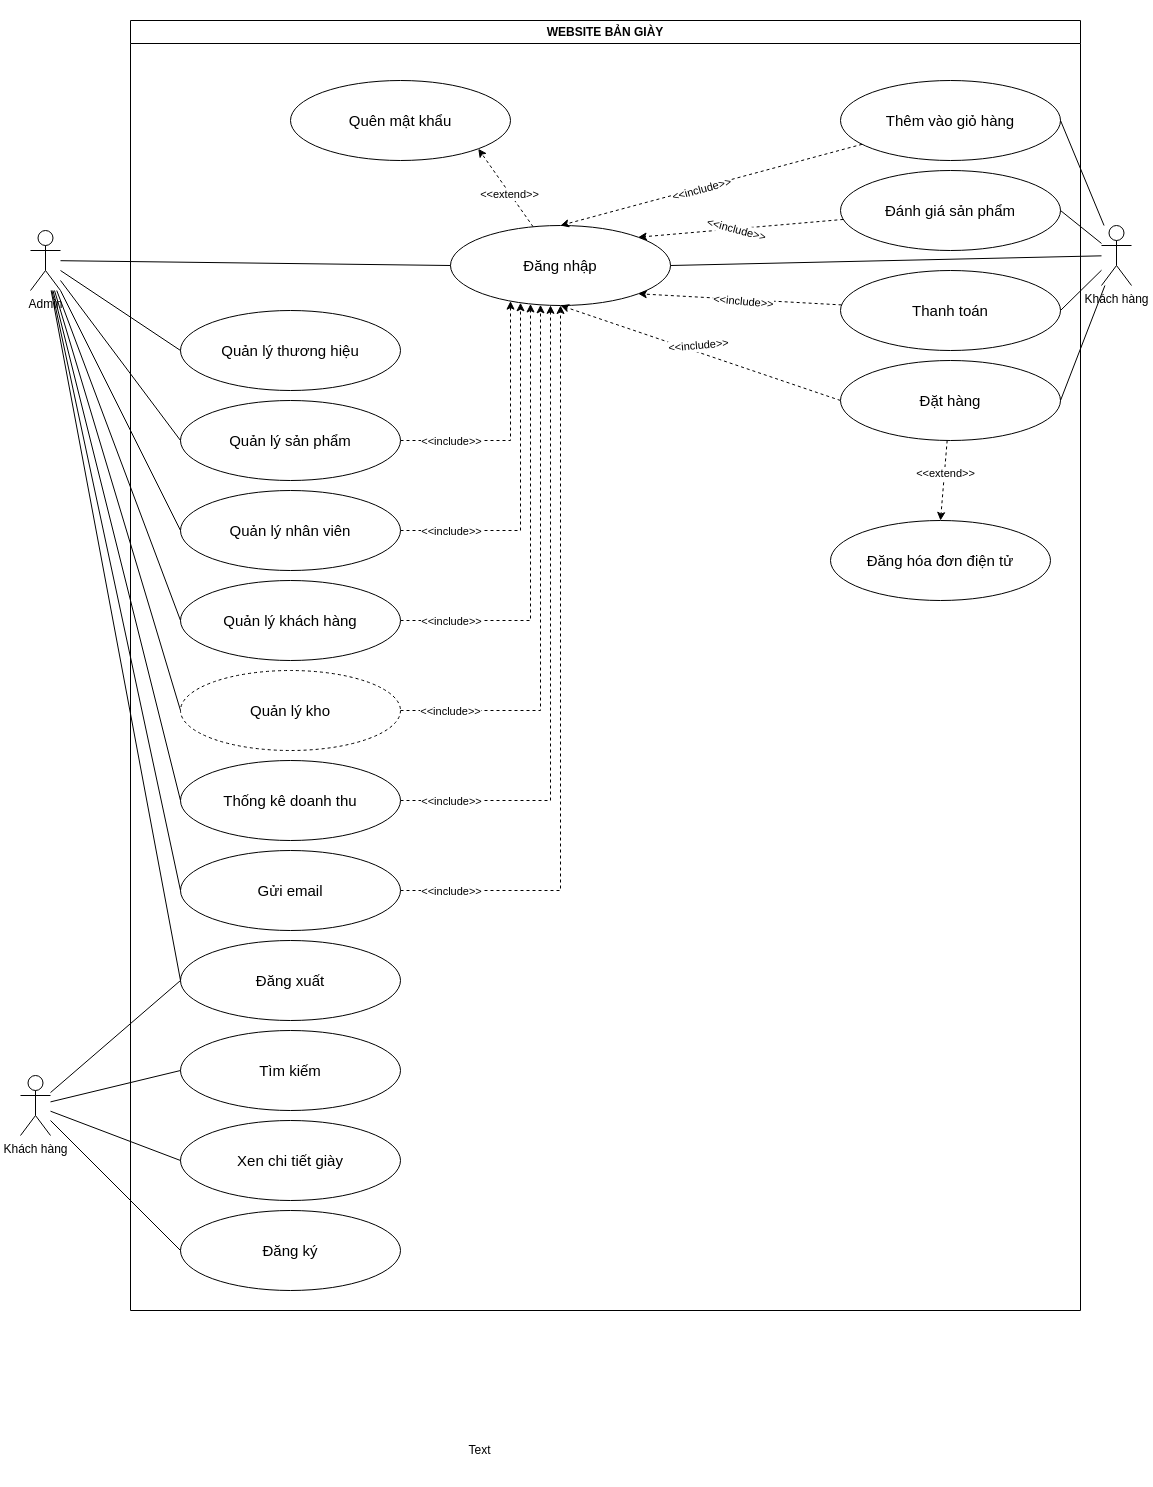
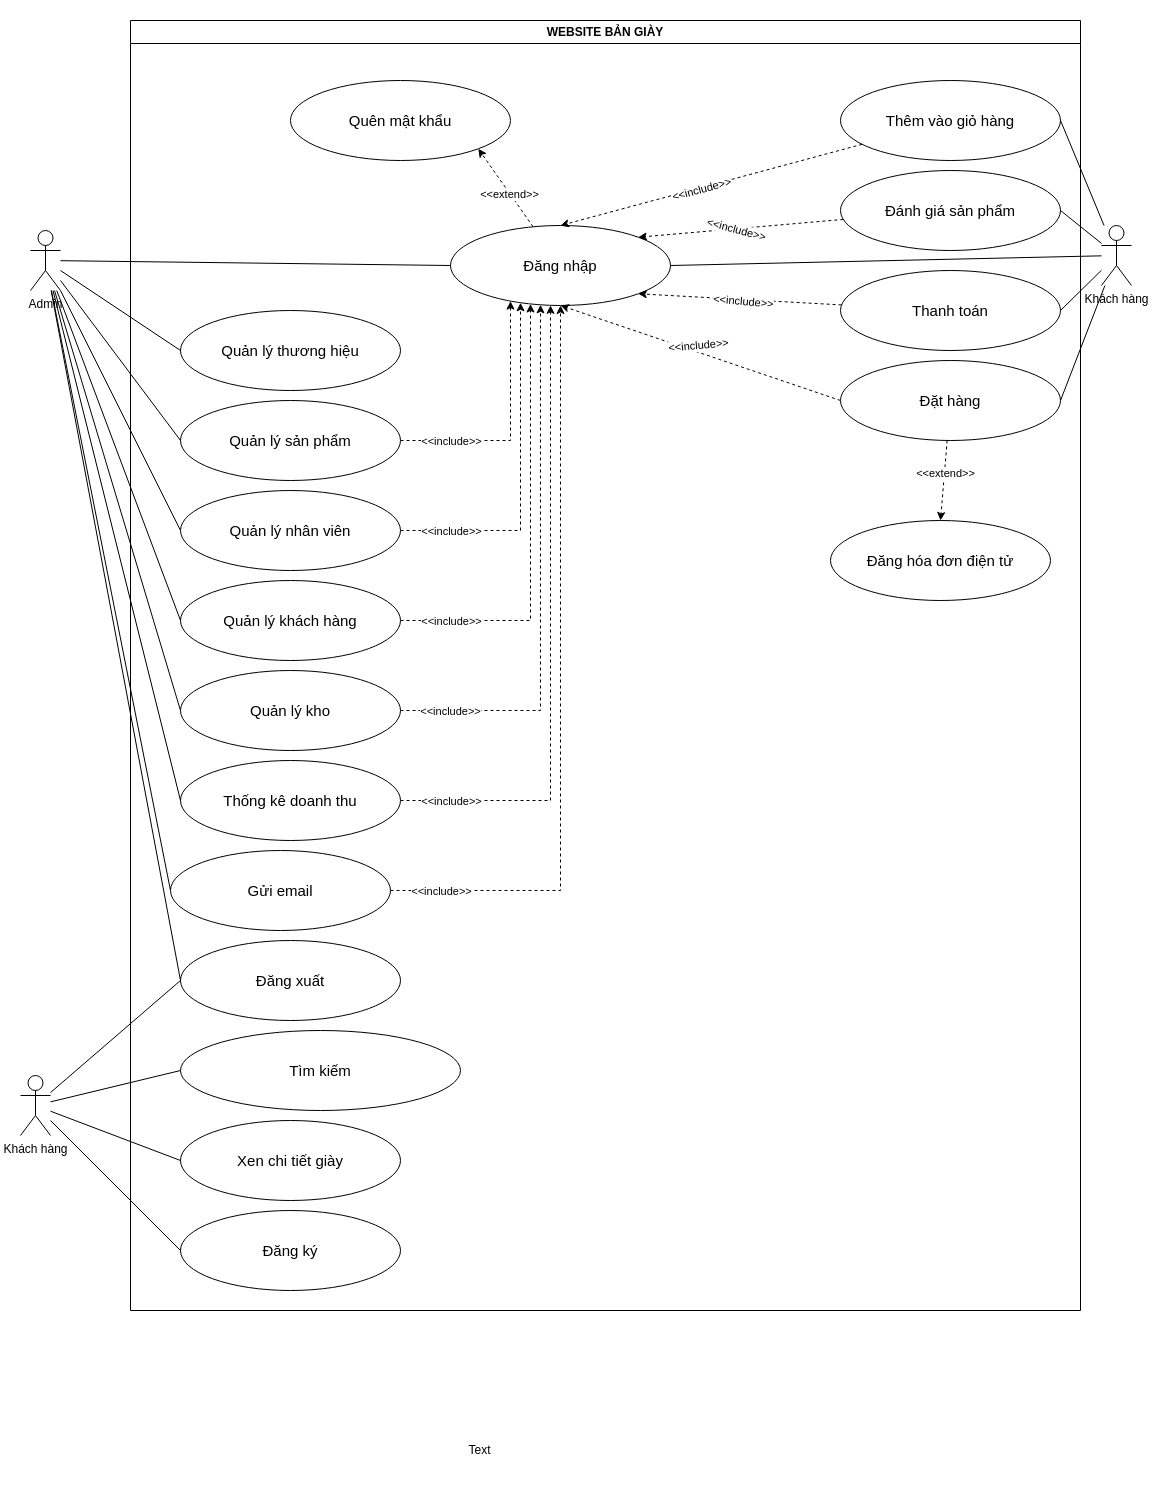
node "Quản lý kho": style dashed -> solid
node "Gửi email": moved (291, 891) -> (281, 891)
node "Tìm kiếm": size 220x80 -> 280x80
